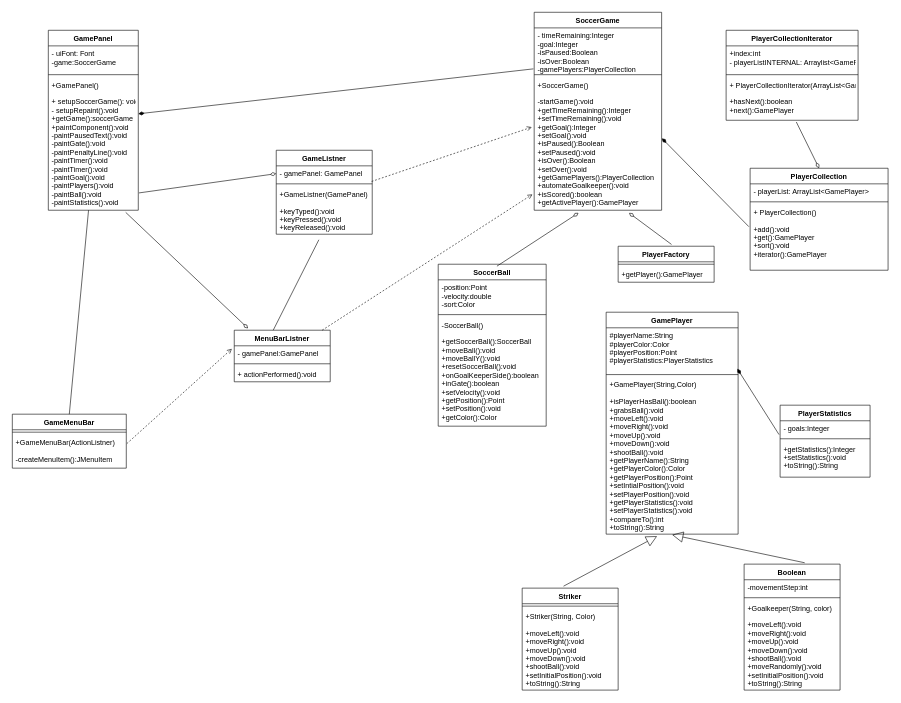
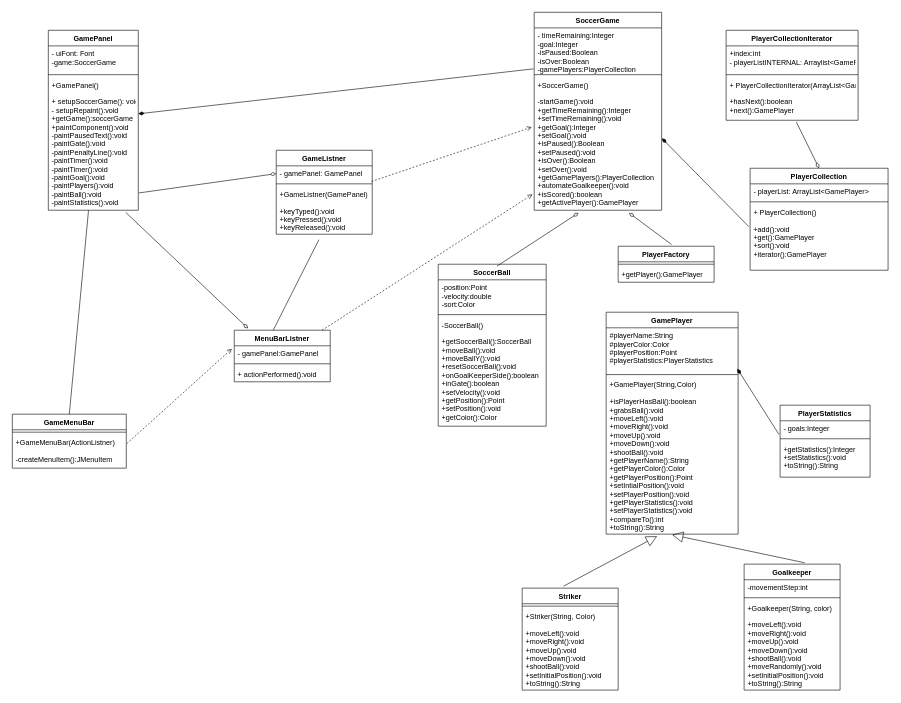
node "Boolean": label "Boolean" -> "Goalkeeper"
